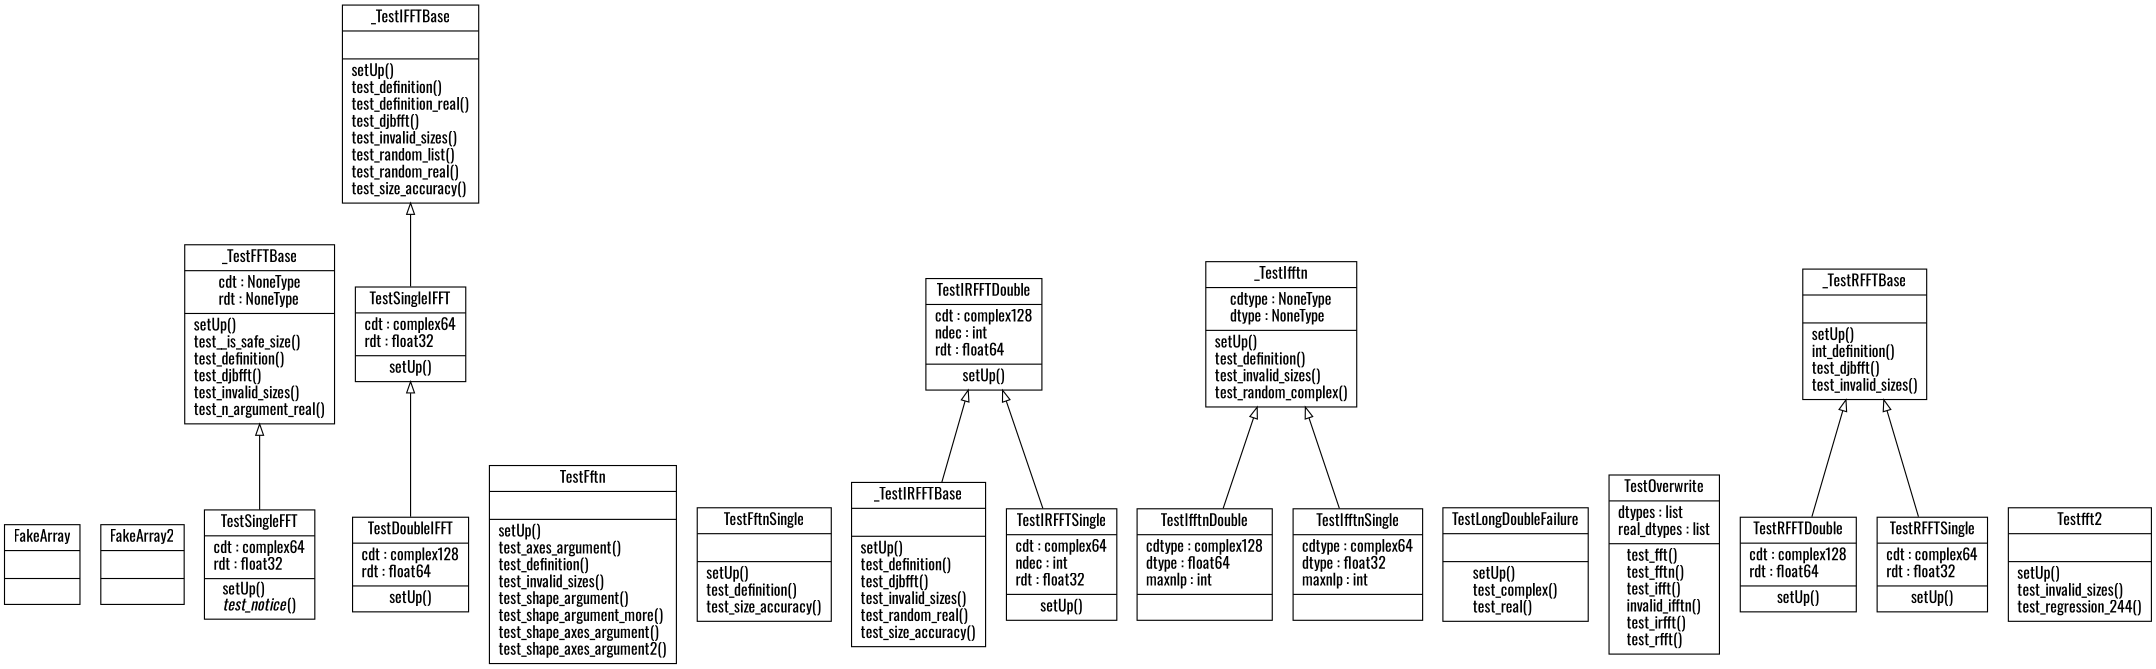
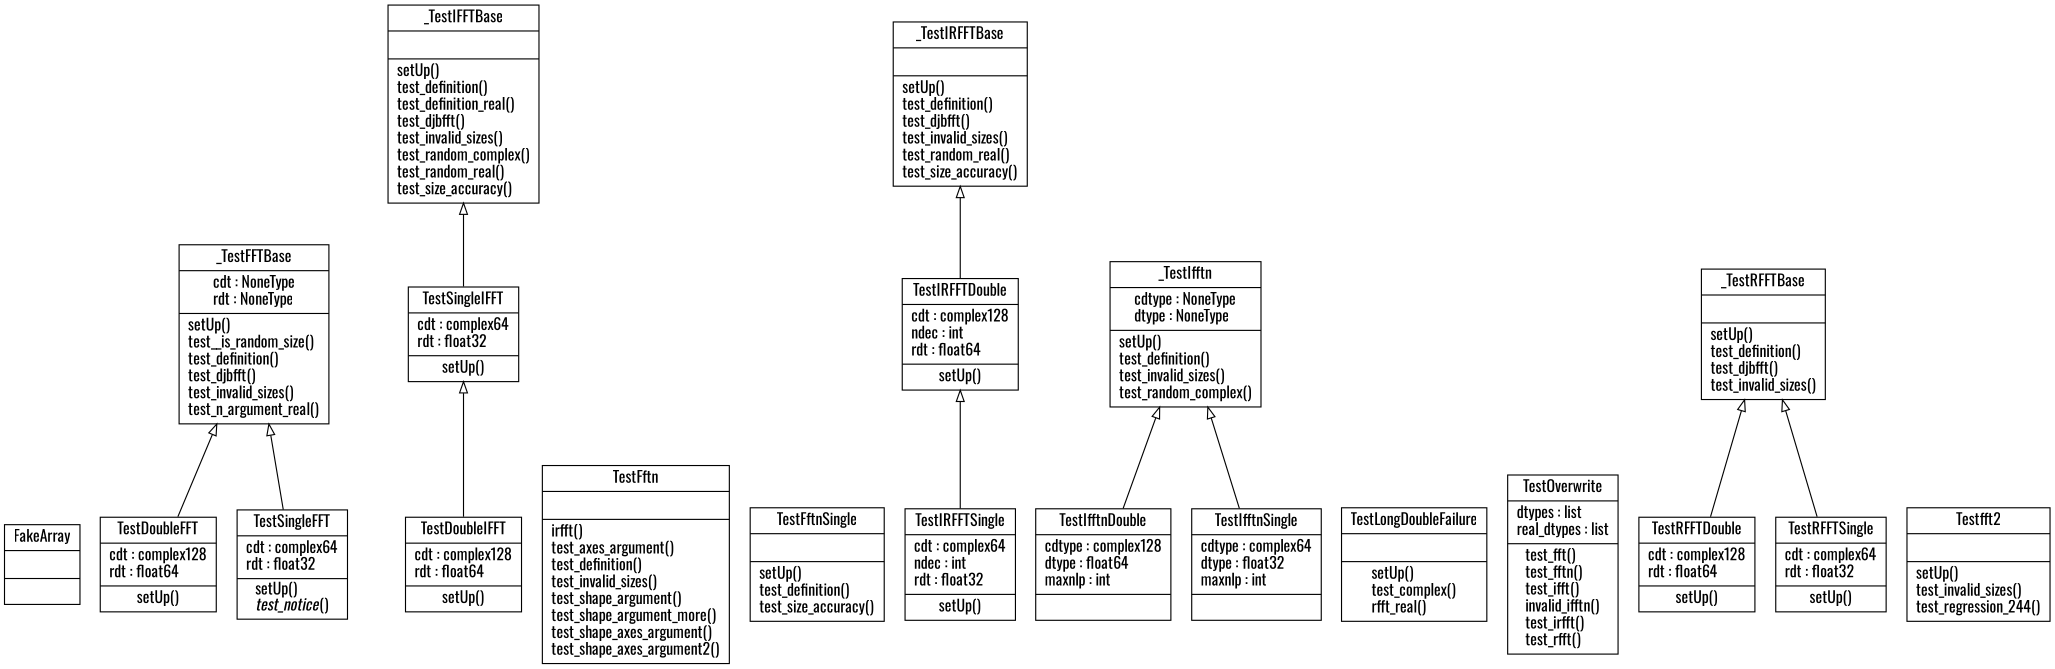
node "_TestIFFTBase": text "test_random_list()" -> "test_random_complex()"
node "_TestFFTBase": text "test__is_safe_size()" -> "test__is_random_size()"
node "_TestRFFTBase": text "int_definition()" -> "test_definition()"
edge "_TestIRFFTBase" -> "TestIRFFTDouble": reversed
node "TestFftn": text "setUp()" -> "irfft()"
node "FakeArray2": removed
node "TestDoubleFFT": added
node "TestLongDoubleFailure": text "test_real()" -> "rfft_real()"
